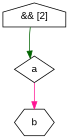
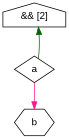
edge "&& [2]" -> "a": reversed
